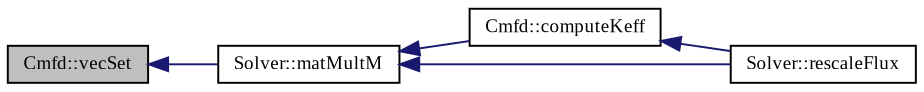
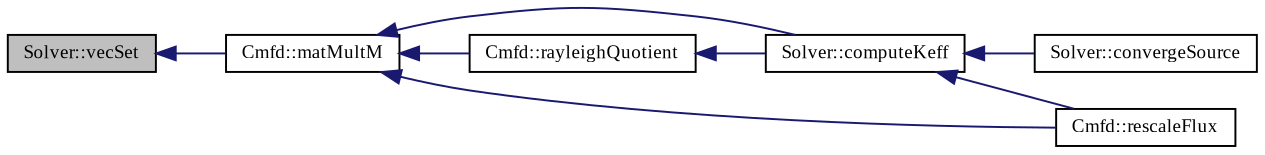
node "Cmfd::computeKeff": label "Cmfd::computeKeff" -> "Solver::computeKeff"
node "Cmfd::rayleighQuotient": added
node "Solver::convergeSource": added
node "Cmfd::vecSet": label "Cmfd::vecSet" -> "Solver::vecSet"
node "Solver::matMultM": label "Solver::matMultM" -> "Cmfd::matMultM"
node "Solver::rescaleFlux": label "Solver::rescaleFlux" -> "Cmfd::rescaleFlux"
